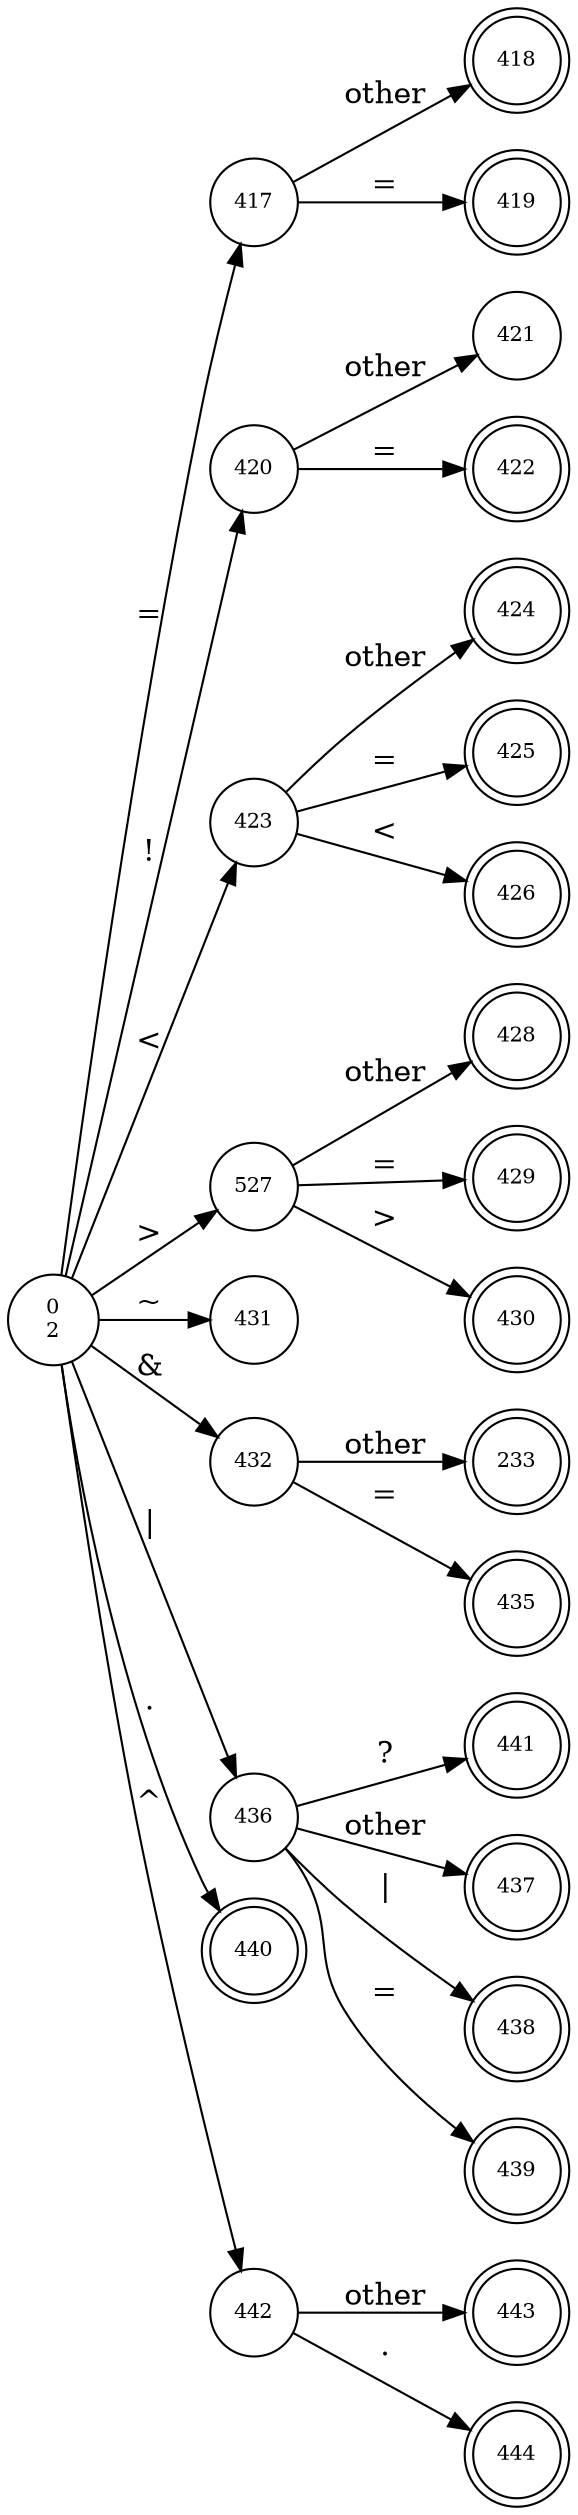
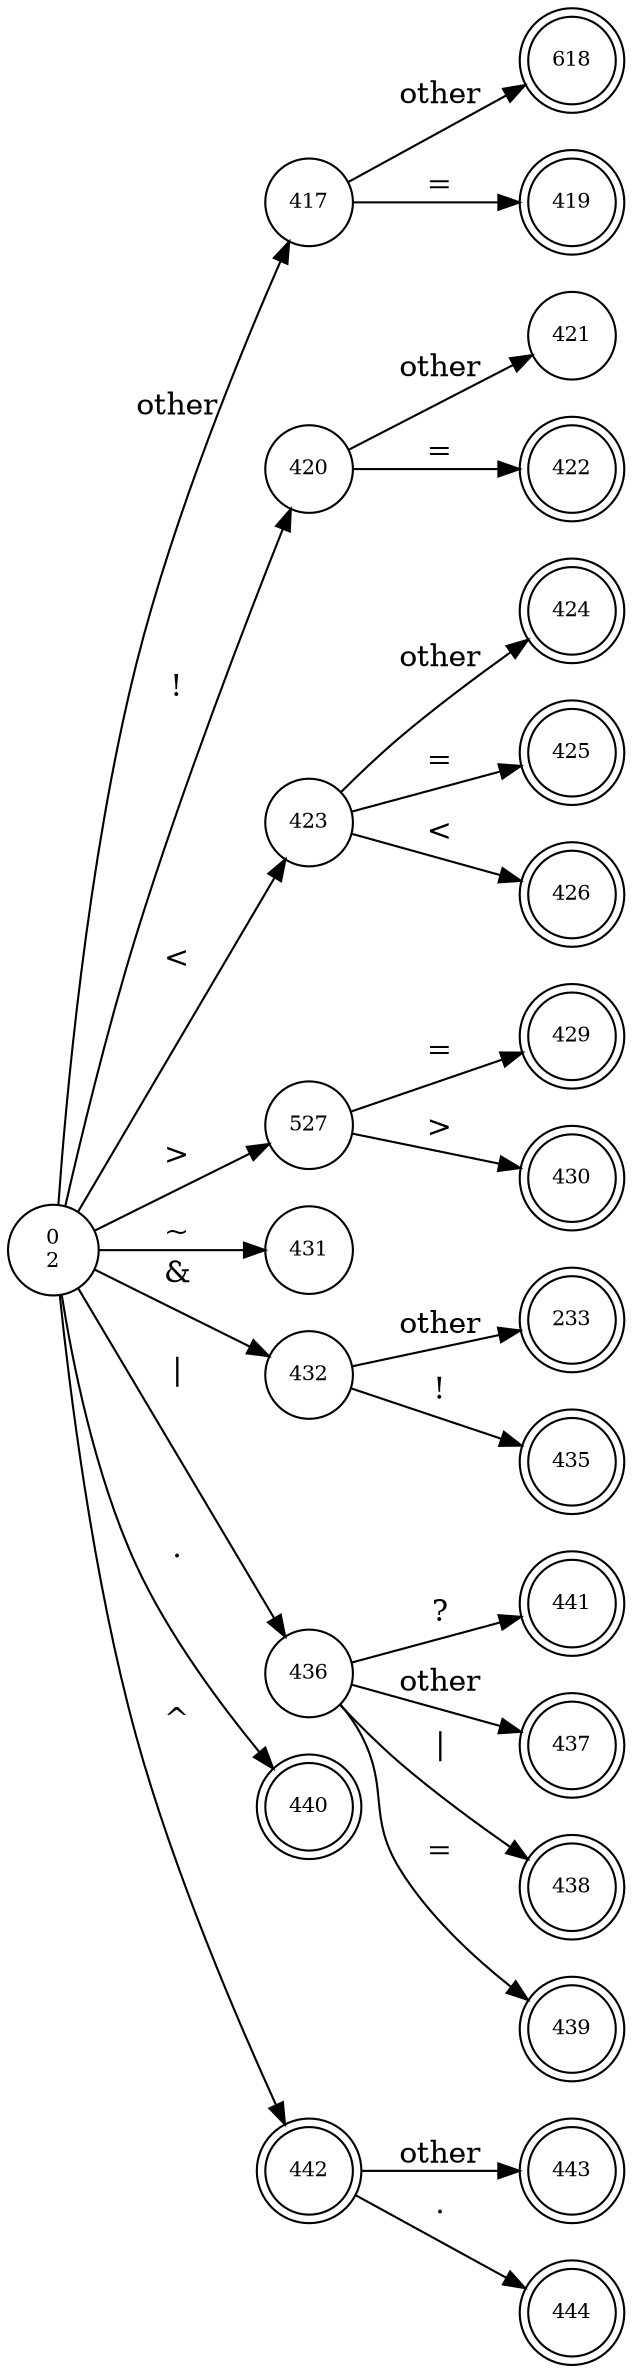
node "418": label "418" -> "618"
edge "0 2" -> "417": label "=" -> "other"
node "428": removed
edge "432" -> "435": label "=" -> "!"
node "442": shape circle -> doublecircle
